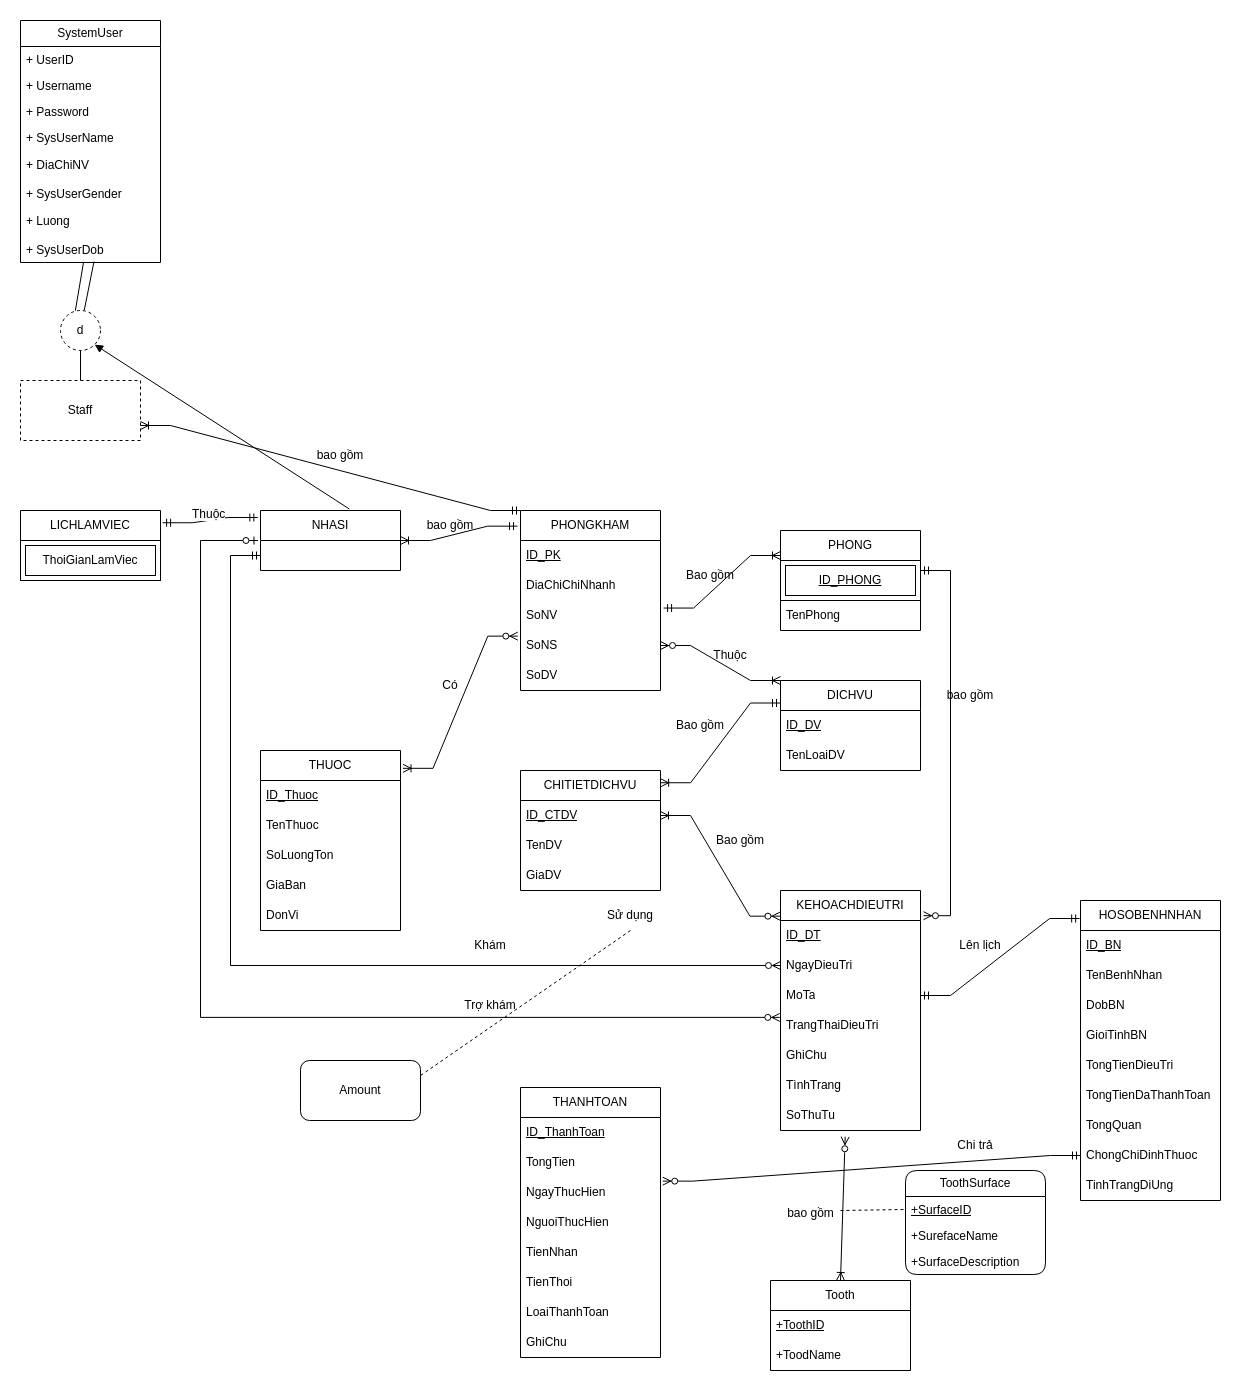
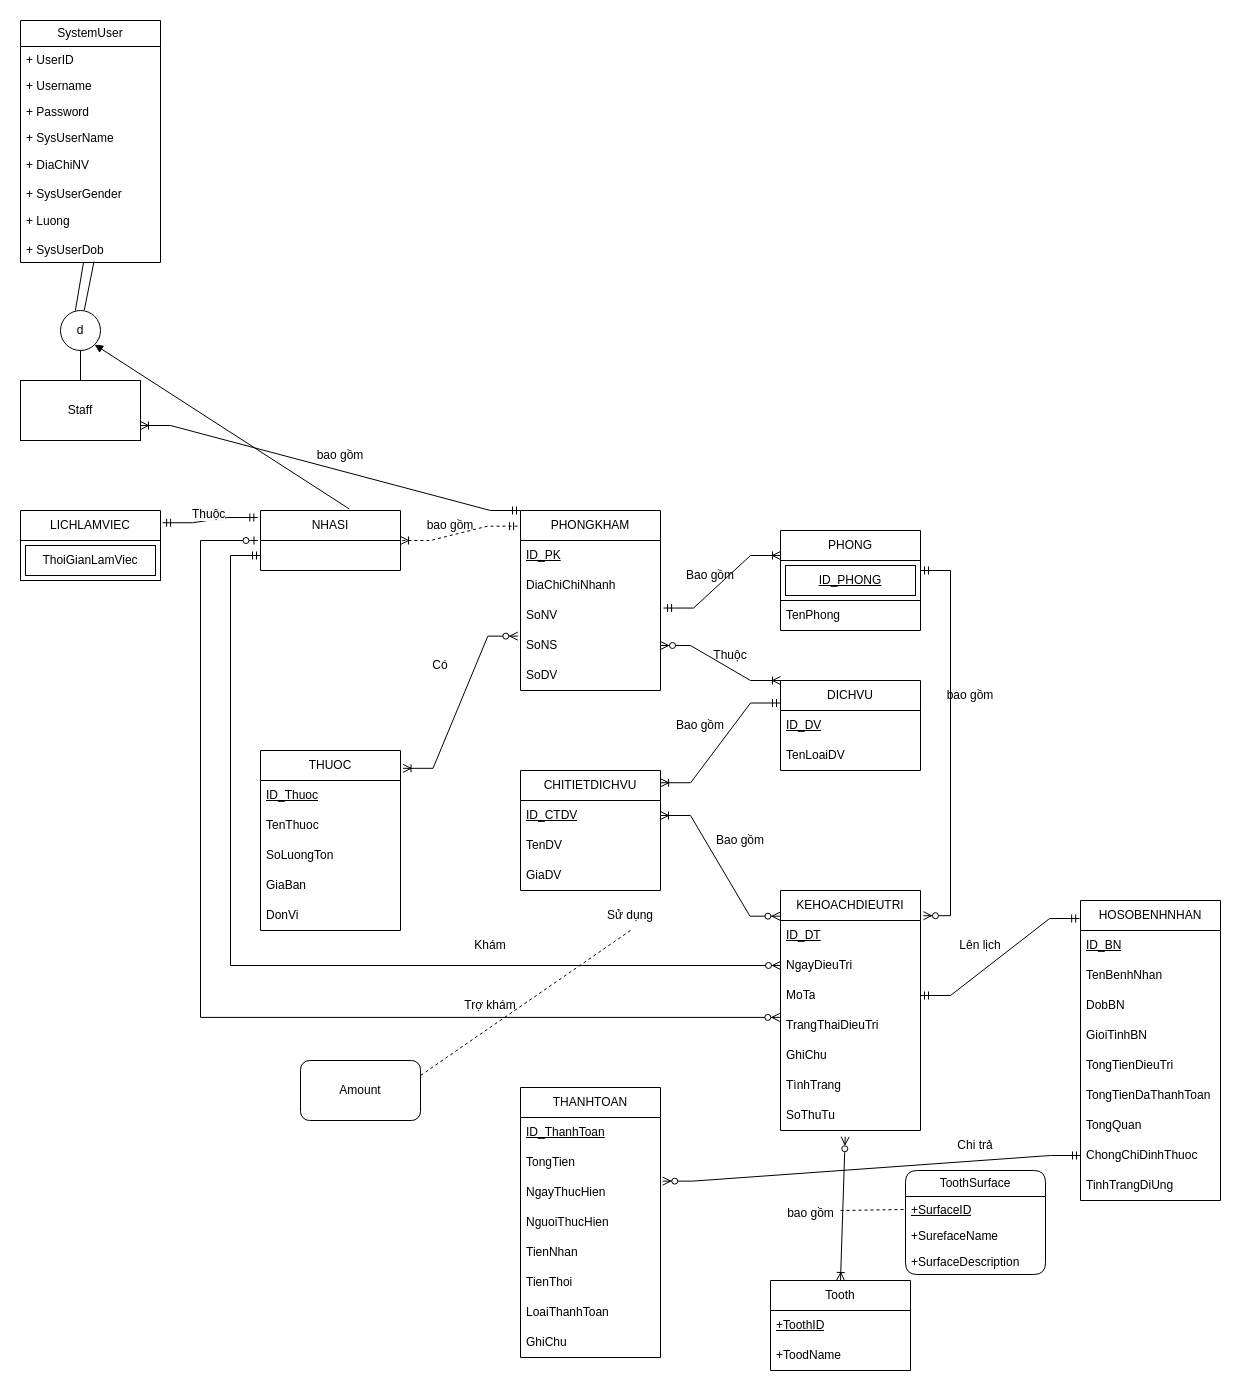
node "d": style dashed -> solid
node "Staff": style dashed -> solid
edge "NHASI" -- "PHONGKHAM": style solid -> dashed
node "Có": moved (451, 686) -> (441, 666)
